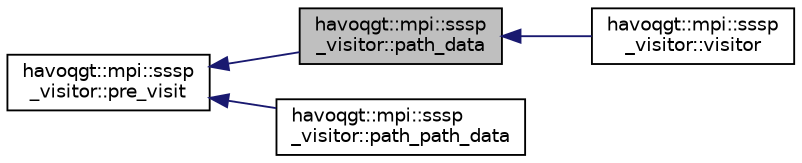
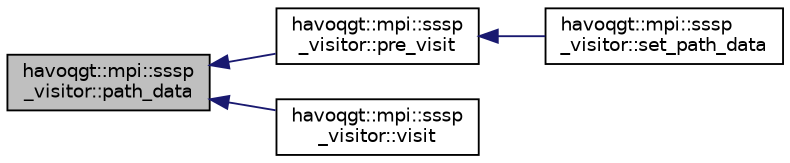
node "havoqgt::mpi::sssp _visitor::visitor": label "havoqgt::mpi::sssp _visitor::visitor" -> "havoqgt::mpi::sssp _visitor::visit"
edge "havoqgt::mpi::sssp _visitor::path_data" -> "havoqgt::mpi::sssp _visitor::pre_visit": reversed
node "havoqgt::mpi::sssp _visitor::path_path_data": label "havoqgt::mpi::sssp _visitor::path_path_data" -> "havoqgt::mpi::sssp _visitor::set_path_data"
